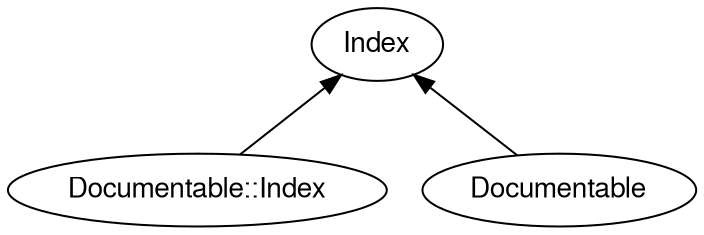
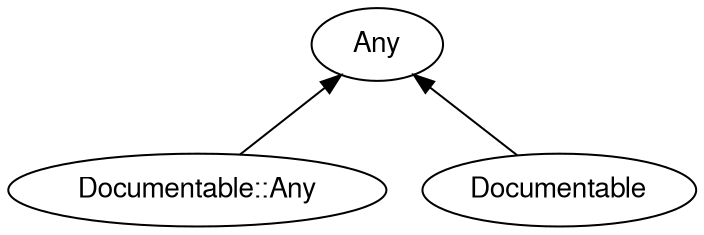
node "Index": label "Index" -> "Any"
node "Documentable::Index": label "Documentable::Index" -> "Documentable::Any"
